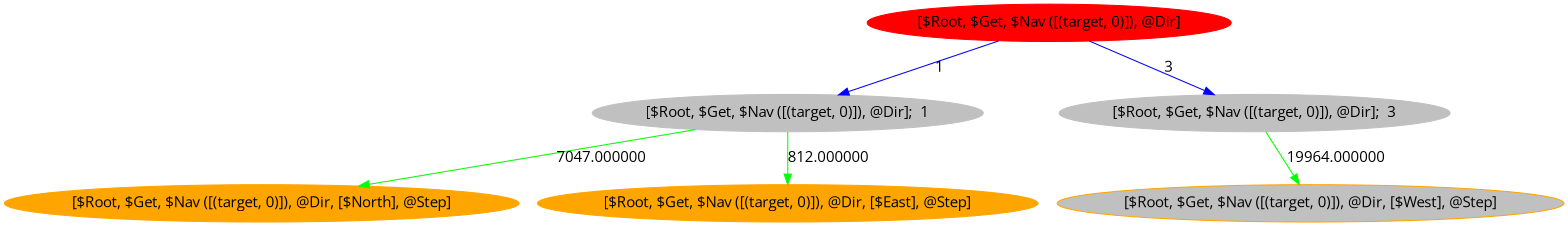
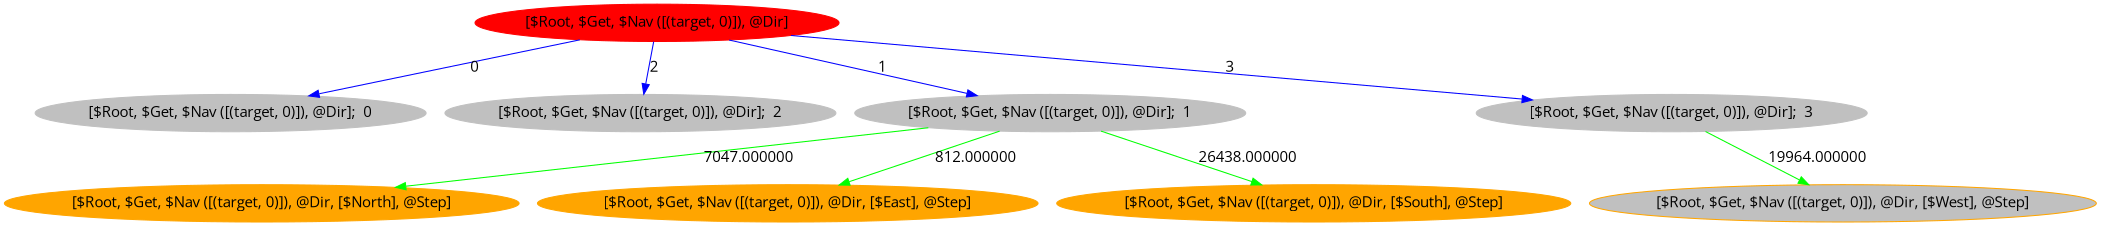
node "[$Root, $Get, $Nav ([(target, 0)]), @Dir];  0": added
node "[$Root, $Get, $Nav ([(target, 0)]), @Dir];  2": added
node "[$Root, $Get, $Nav ([(target, 0)]), @Dir, [$South], @Step]": added
